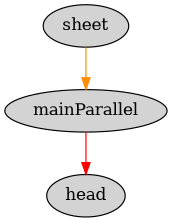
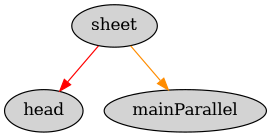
edge "mainParallel" -> "head": now "sheet" -> "head"
